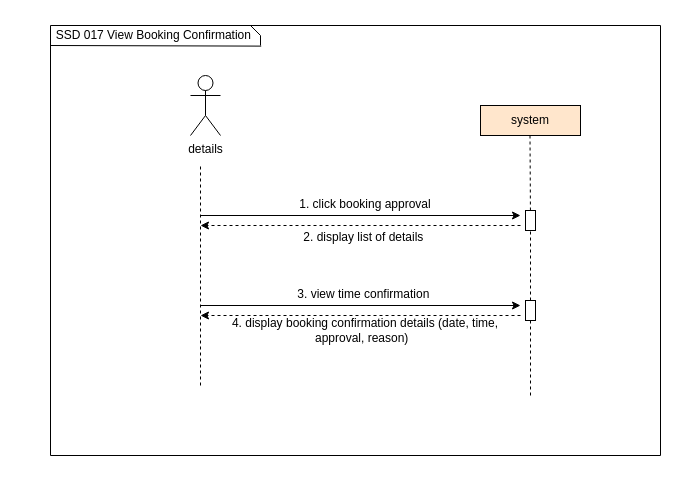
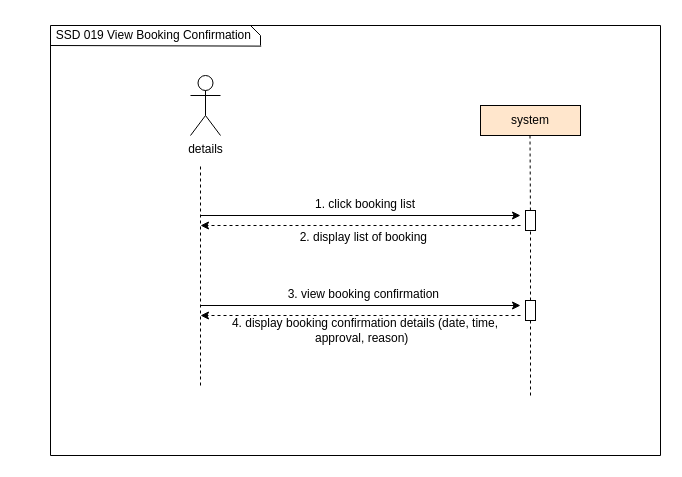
node "SSD 017 View Booking Confirmation": label "SSD 017 View Booking Confirmation" -> "SSD 019 View Booking Confirmation"
node "1. click booking approval": label "1. click booking approval" -> "1. click booking list"
node "2. display list of details": label "2. display list of details" -> "2. display list of booking"
node "3. view time confirmation": label "3. view time confirmation" -> "3. view booking confirmation"
